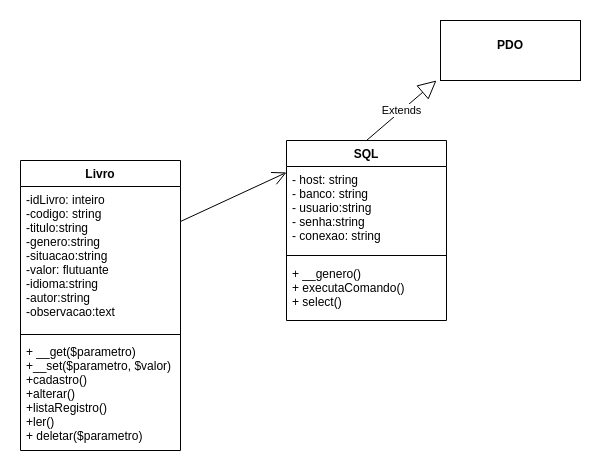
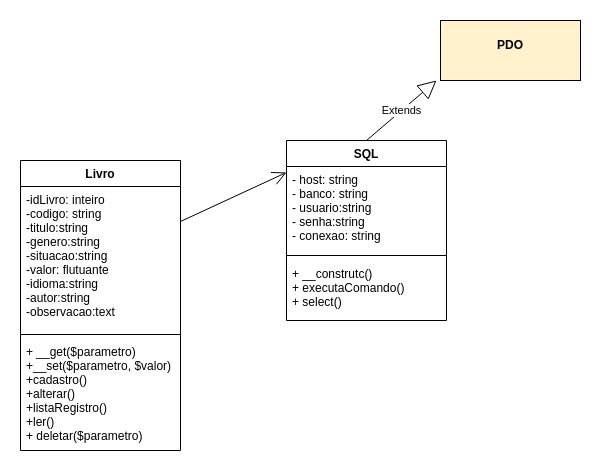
node "PDO": fillcolor #ffffff -> #fff2cc
node "+ __genero() + executaComando() + select()": label "+ __genero() + executaComando() + select()" -> "+ __construtc() + executaComando() + select()"
